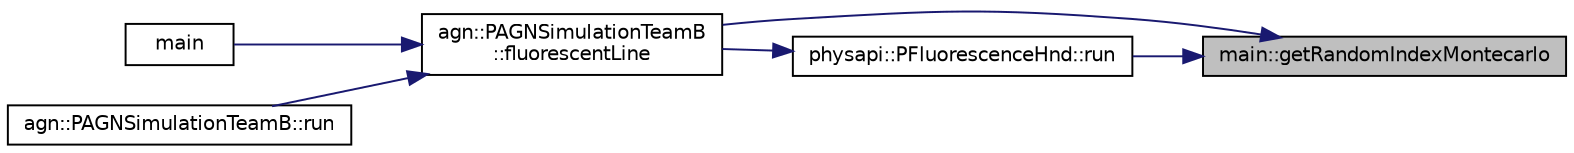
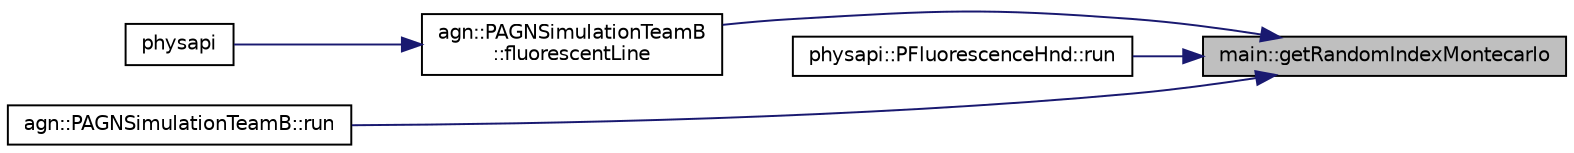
node "main": label "main" -> "physapi"
edge "agn::PAGNSimulationTeamB ::fluorescentLine" -> "physapi::PFluorescenceHnd::run": removed
edge "agn::PAGNSimulationTeamB::run" -> "agn::PAGNSimulationTeamB ::fluorescentLine": now "agn::PAGNSimulationTeamB::run" -> "main::getRandomIndexMontecarlo"
